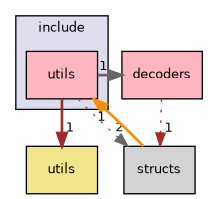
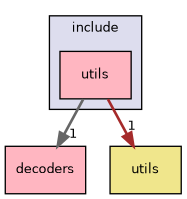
node "structs": removed
